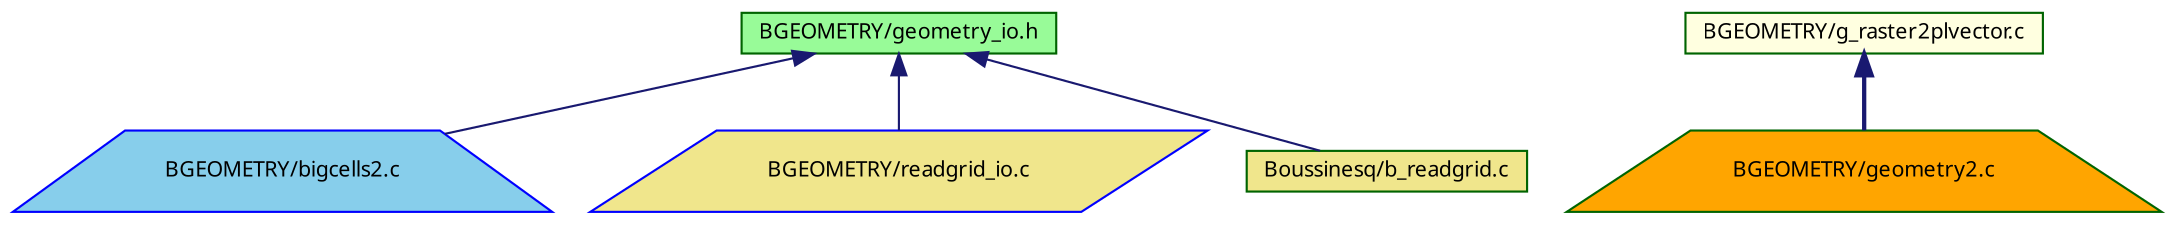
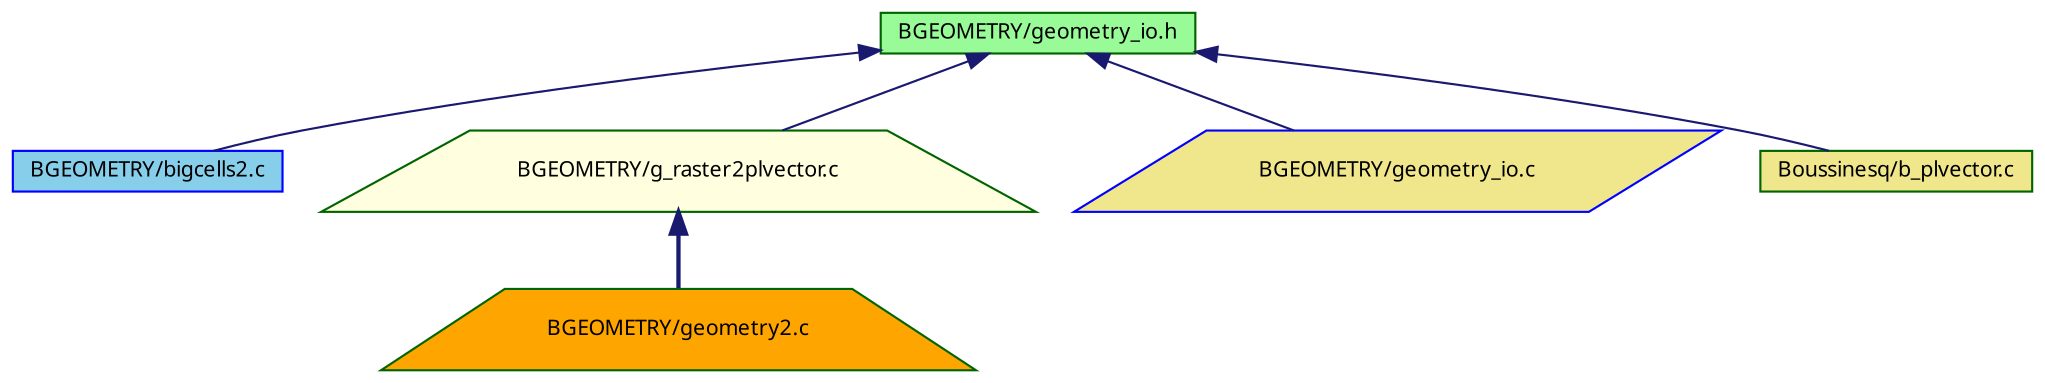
node "BGEOMETRY/g_raster2plvector.c": shape box -> trapezium
edge "BGEOMETRY/g_raster2plvector.c" -> "BGEOMETRY/geometry_io.h": added
node "BGEOMETRY/bigcells2.c": shape trapezium -> box
node "BGEOMETRY/readgrid_io.c": label "BGEOMETRY/readgrid_io.c" -> "BGEOMETRY/geometry_io.c"
node "Boussinesq/b_readgrid.c": label "Boussinesq/b_readgrid.c" -> "Boussinesq/b_plvector.c"
